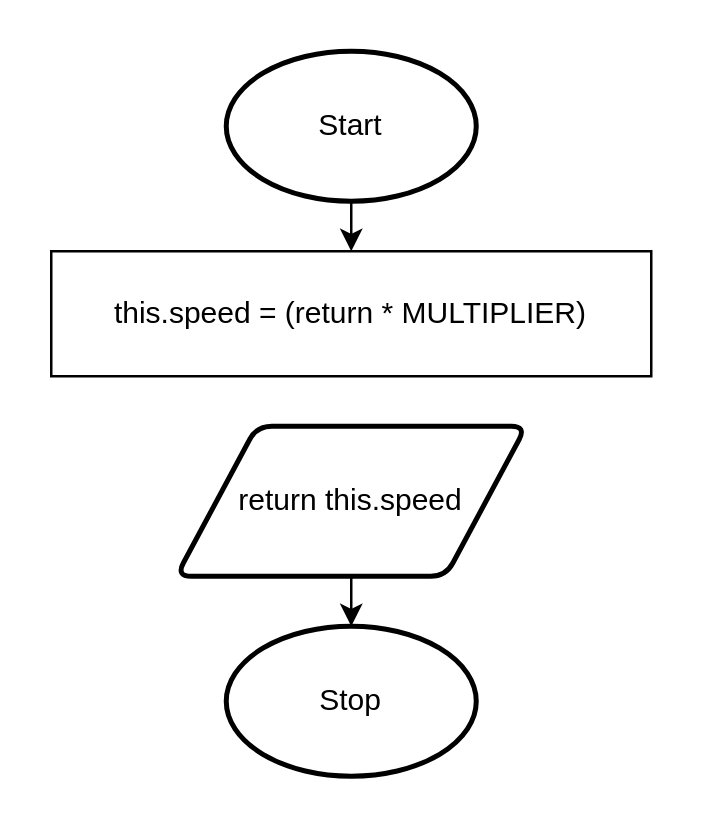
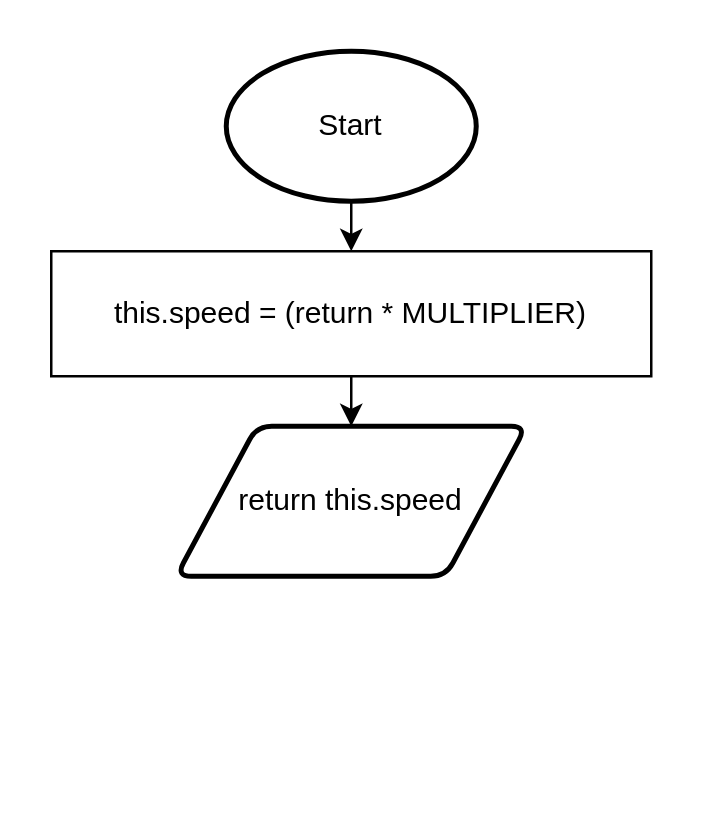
edge "this.speed = (return * MULTIPLIER)" -> "return this.speed": added
edge "return this.speed" -> "Stop": removed
node "Stop": removed
